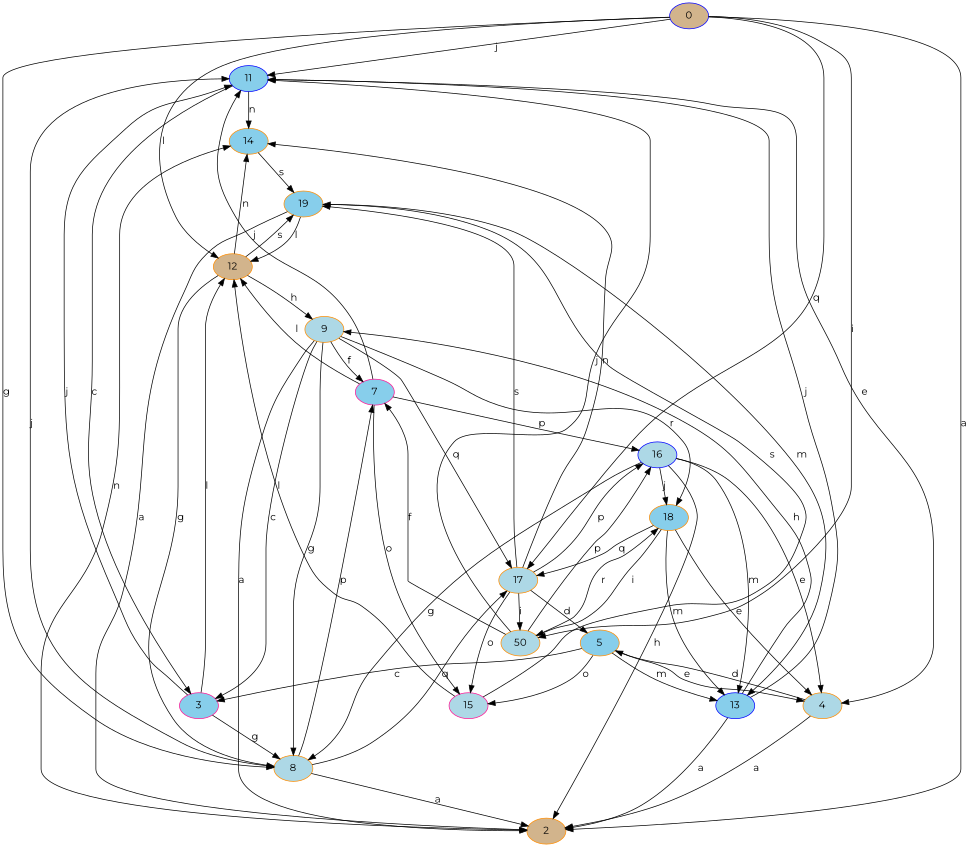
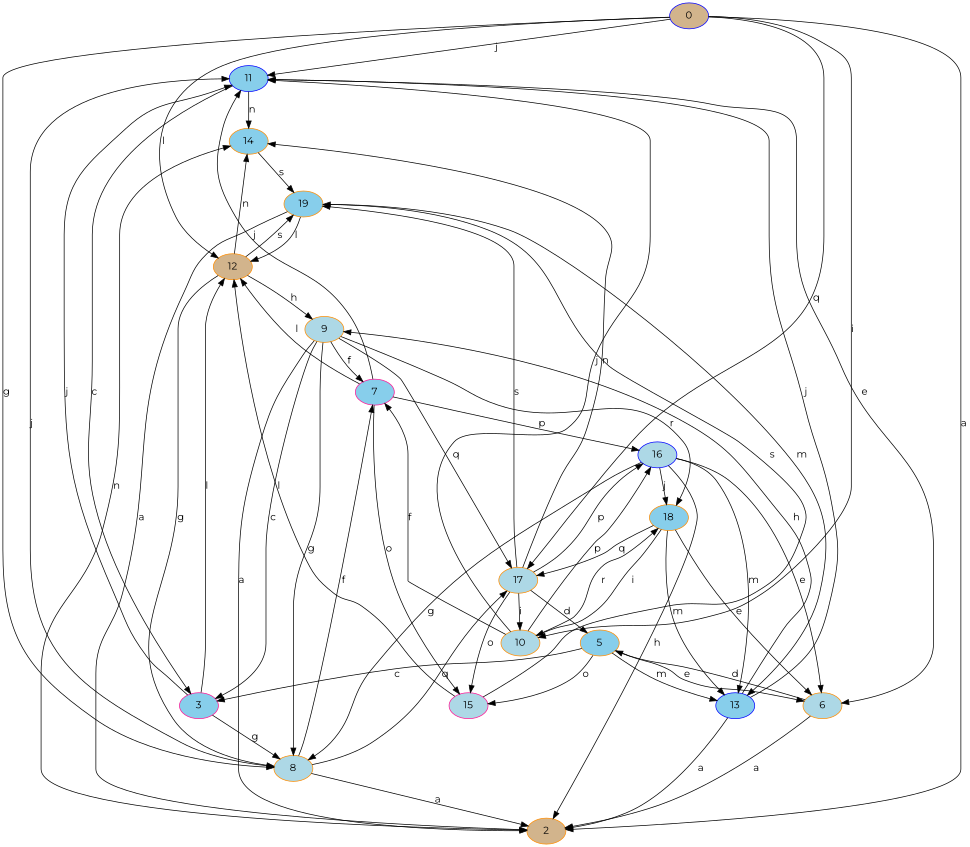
edge "8" -> "7": label "p" -> "f"
node "50": label "50" -> "10"
node "4": label "4" -> "6"
